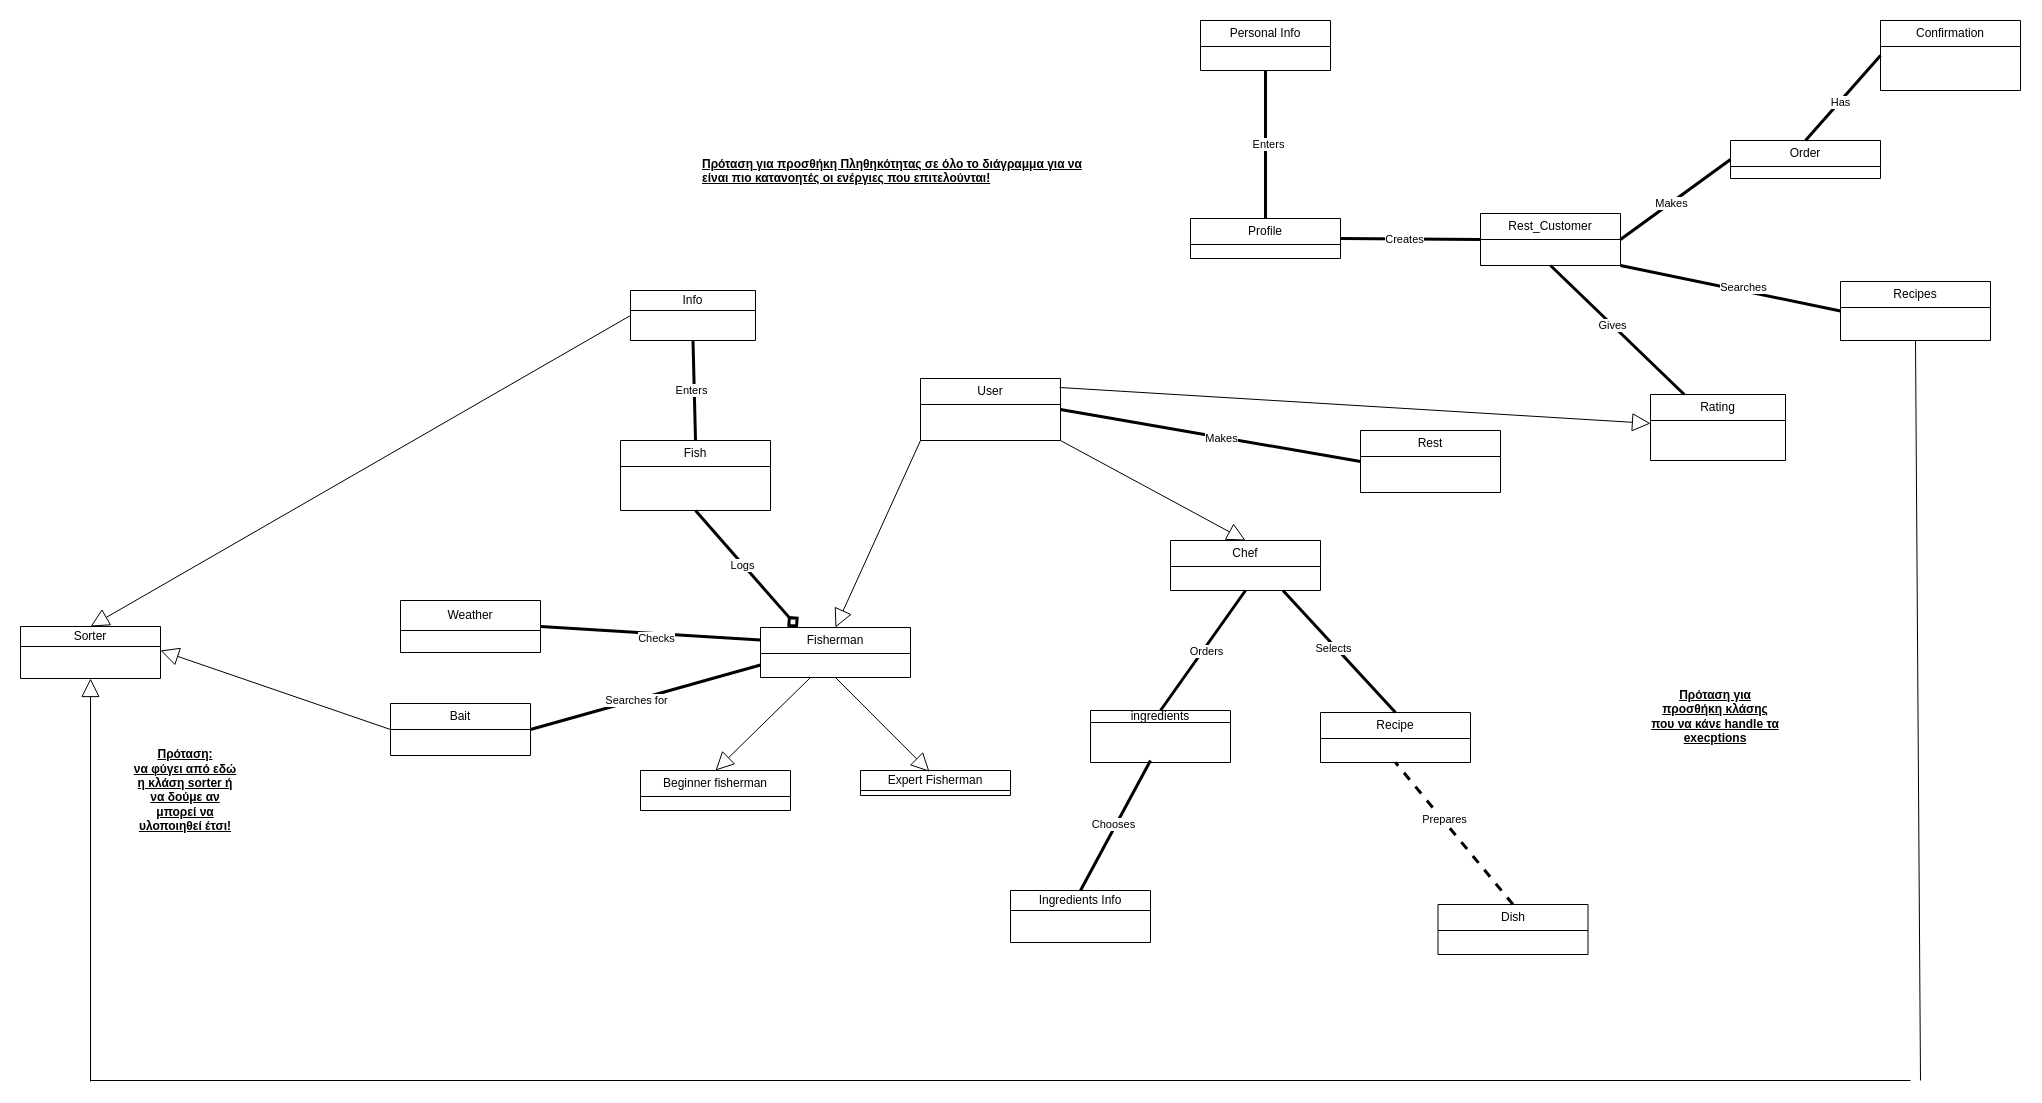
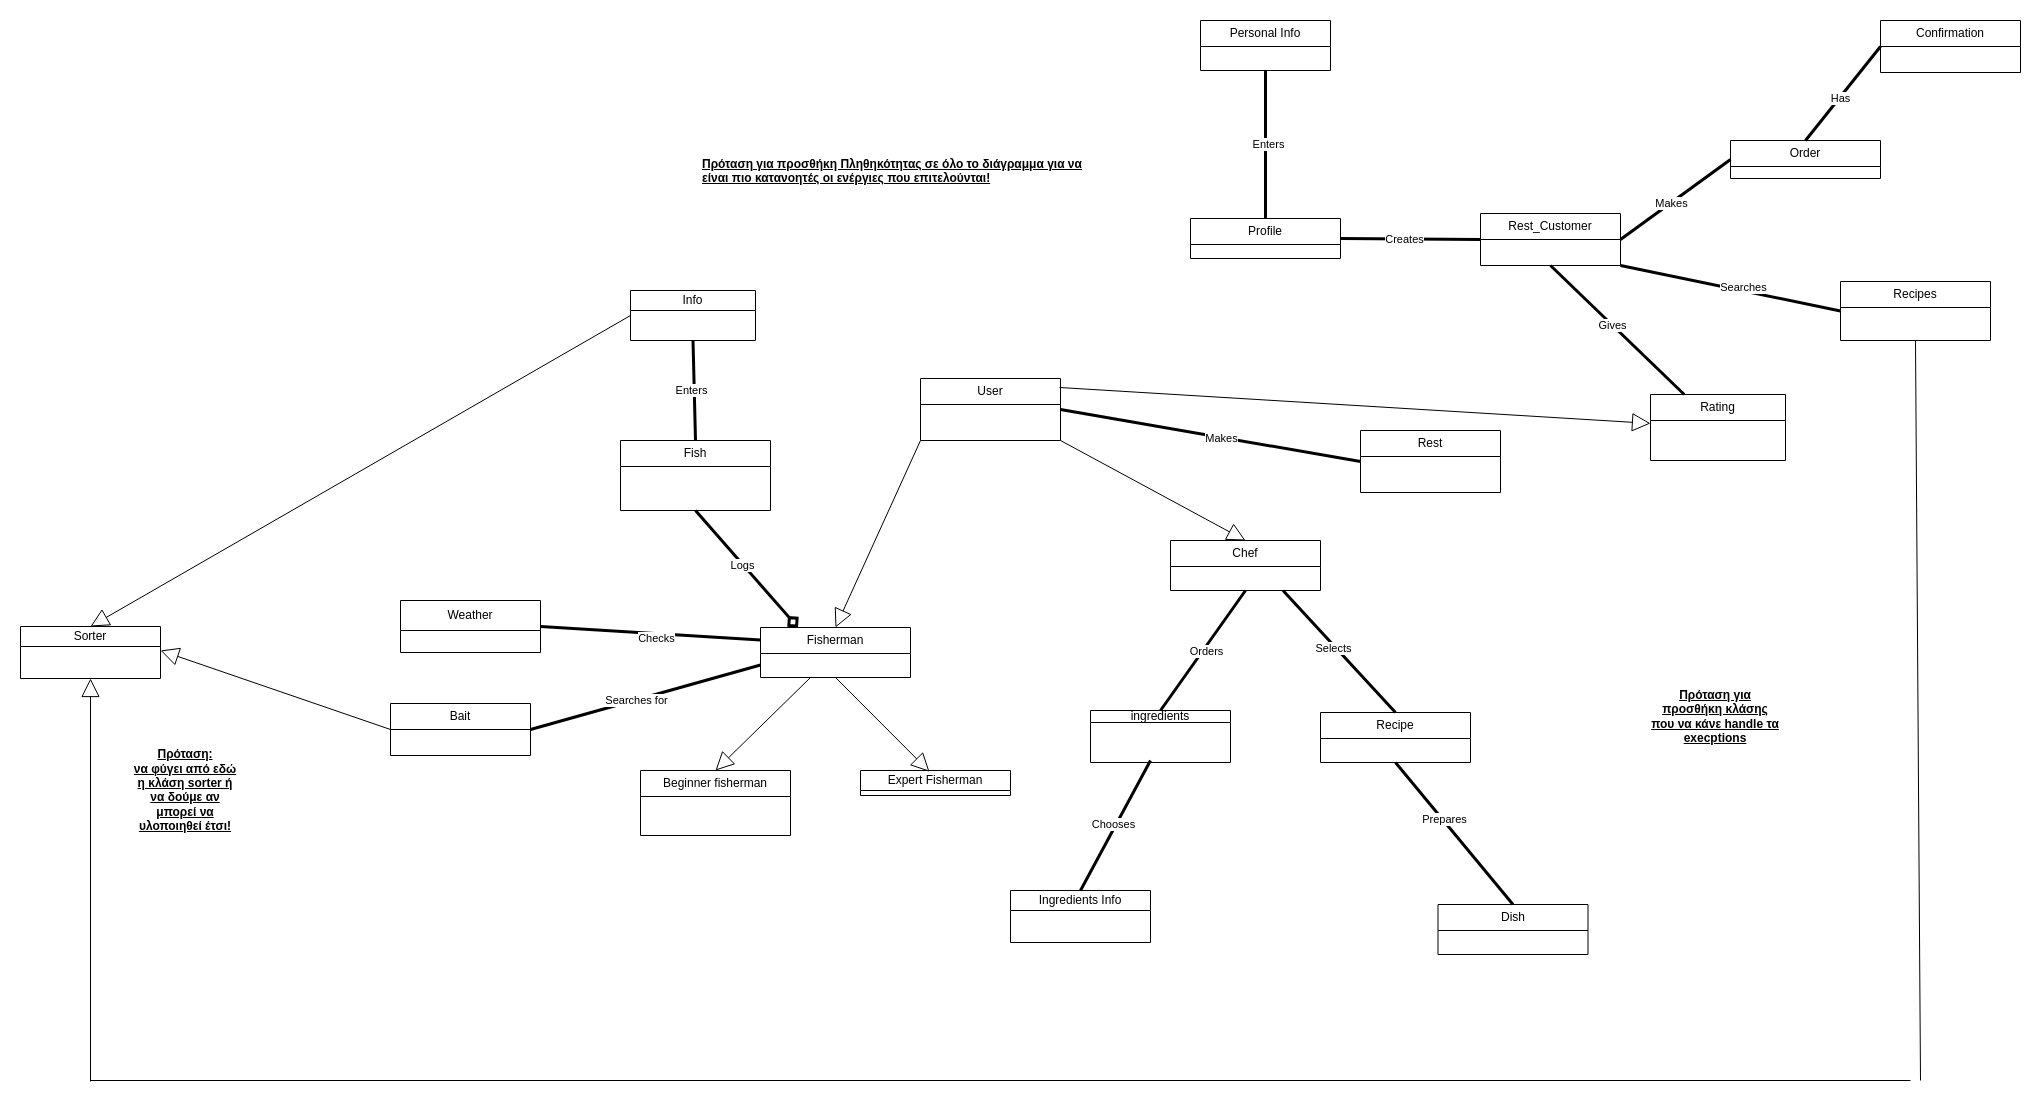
node "Confirmation": size 140x70 -> 140x52
node "Beginner fisherman": size 150x40 -> 150x65
edge "Recipe" -- "Dish": style dashed -> solid
